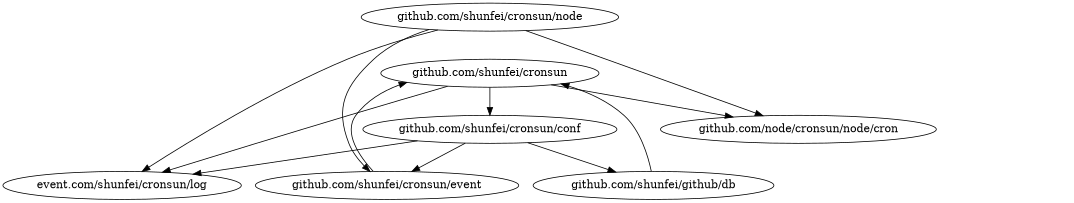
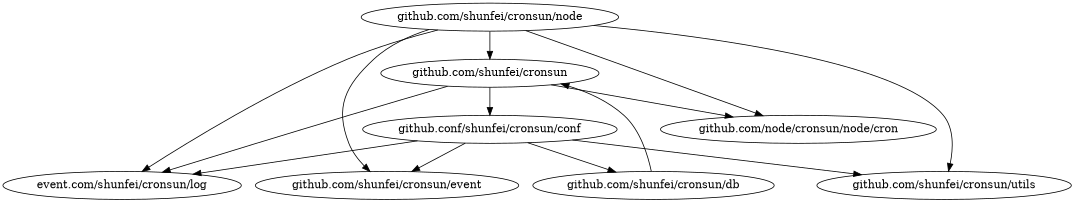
edge "github.com/shunfei/cronsun/event" -> "github.com/shunfei/cronsun": now "github.com/shunfei/cronsun/node" -> "github.com/shunfei/cronsun"
node "github.com/shunfei/cronsun/conf": label "github.com/shunfei/cronsun/conf" -> "github.conf/shunfei/cronsun/conf"
node "github.com/shunfei/github/db": label "github.com/shunfei/github/db" -> "github.com/shunfei/cronsun/db"
node "github.com/shunfei/cronsun/utils": added
